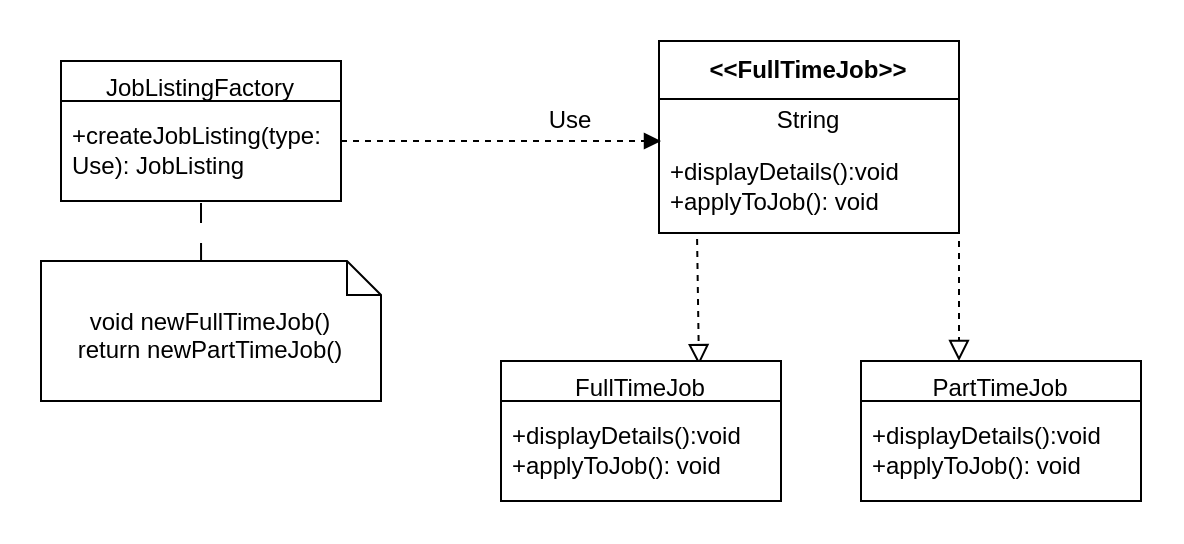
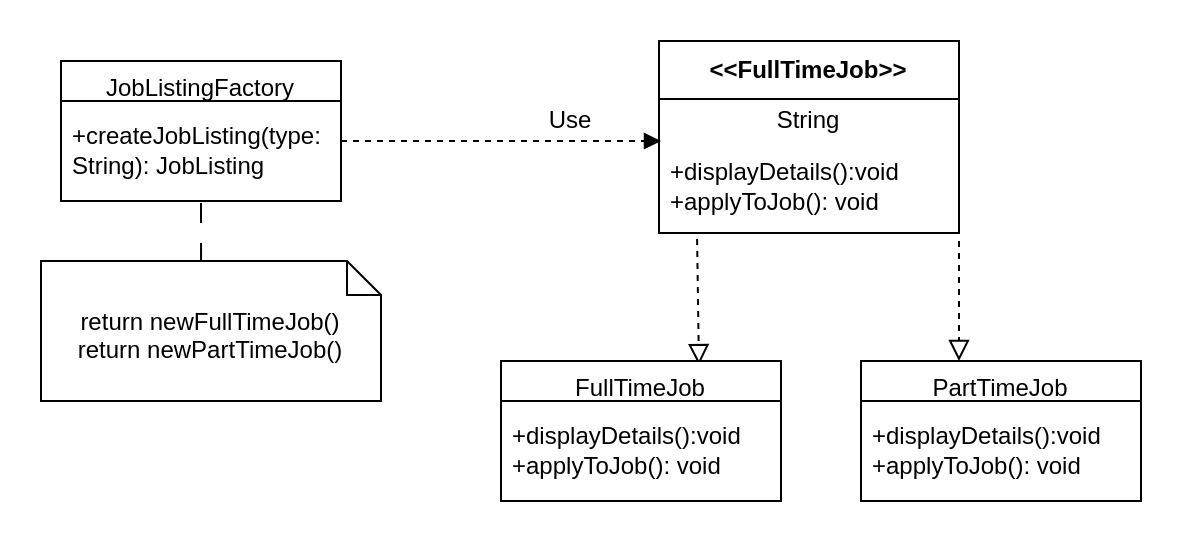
node "+createJobListing(type: Use): JobListing": label "+createJobListing(type: Use): JobListing" -> "+createJobListing(type: String): JobListing"
node "void newFullTimeJob() return newPartTimeJob()": label "void newFullTimeJob() return newPartTimeJob()" -> "return newFullTimeJob() return newPartTimeJob()"
